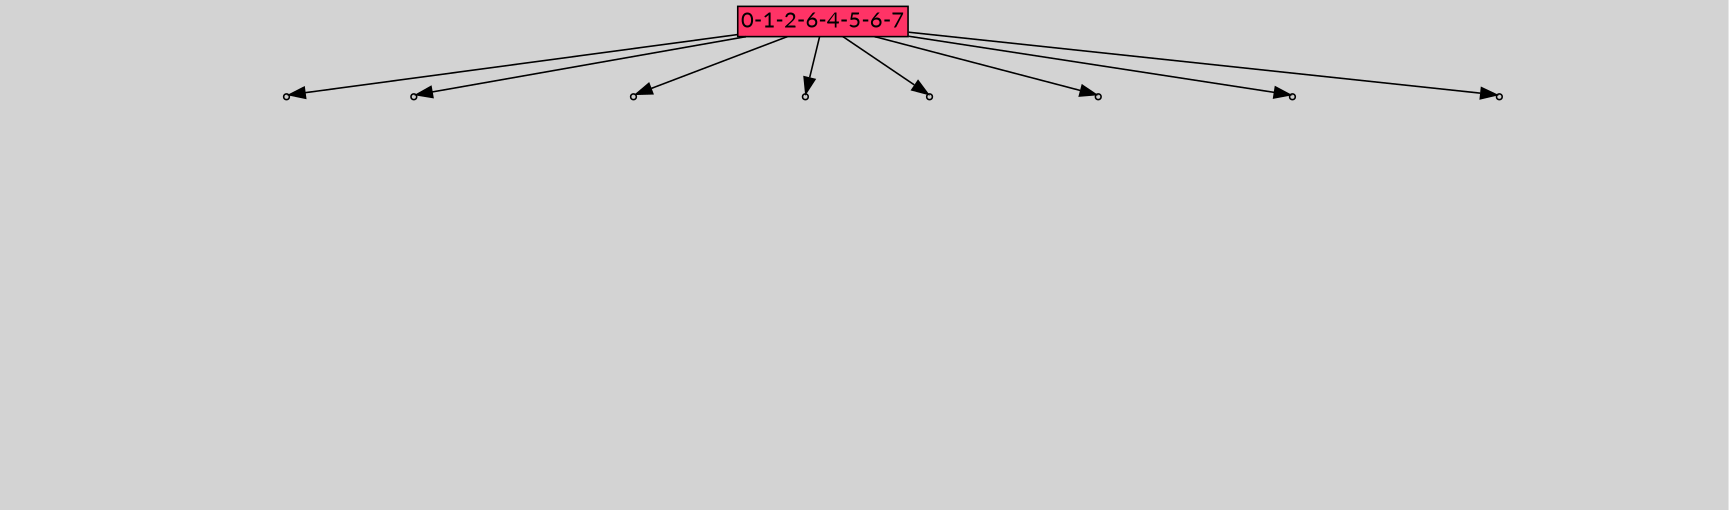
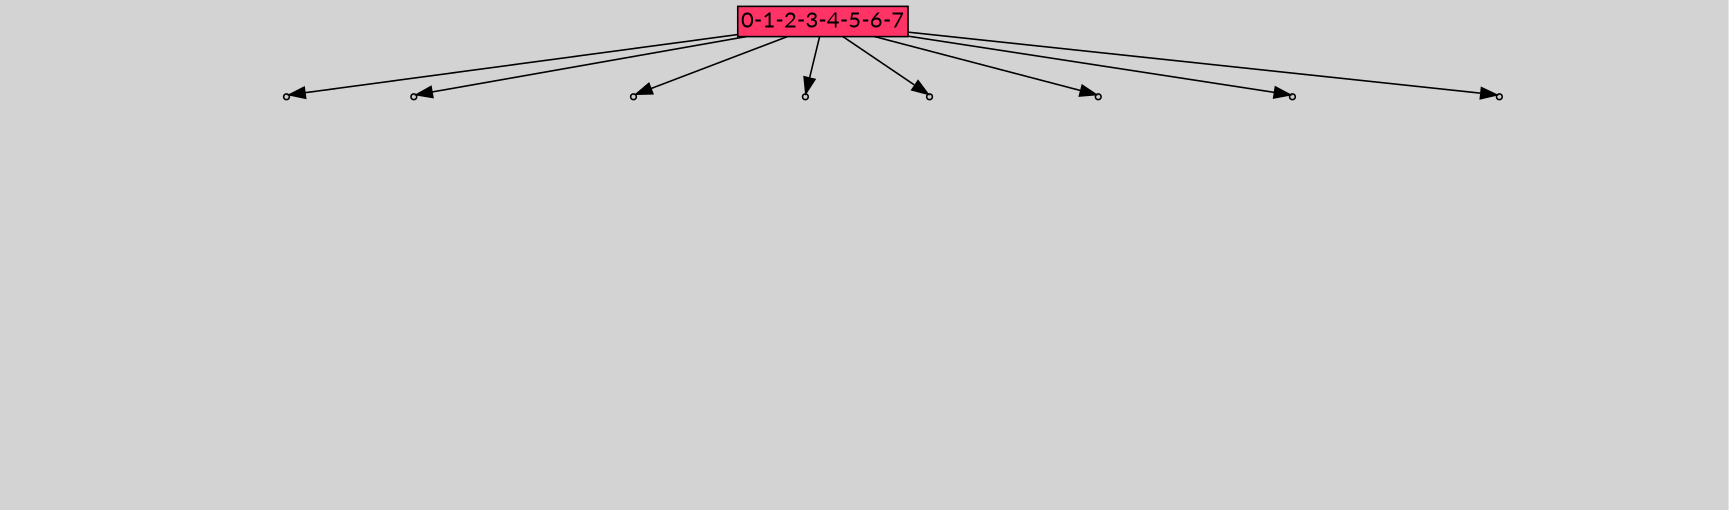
node "0-1-2-6-4-5-6-7": label "0-1-2-6-4-5-6-7" -> "0-1-2-3-4-5-6-7"
